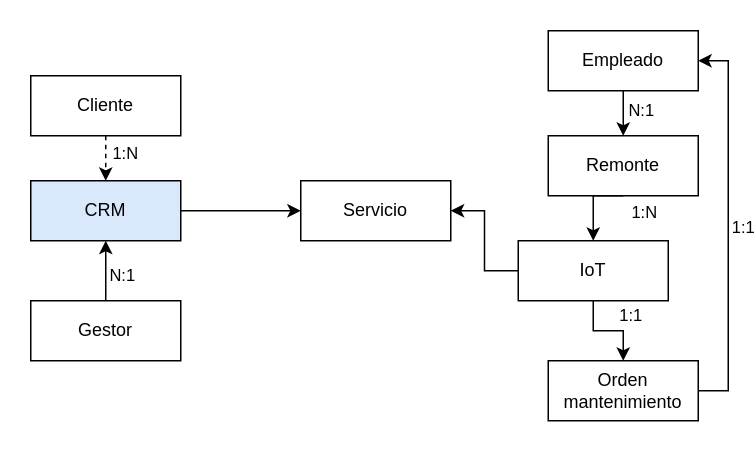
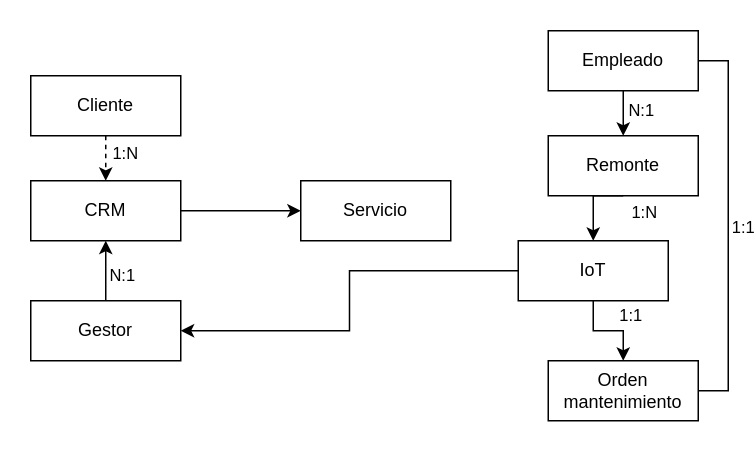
edge "Orden mantenimiento" -> "Empleado": arrowhead classic -> none
node "CRM": fillcolor #dae8fc -> #ffffff
edge "IoT" -> "Servicio": now "IoT" -> "Gestor"
